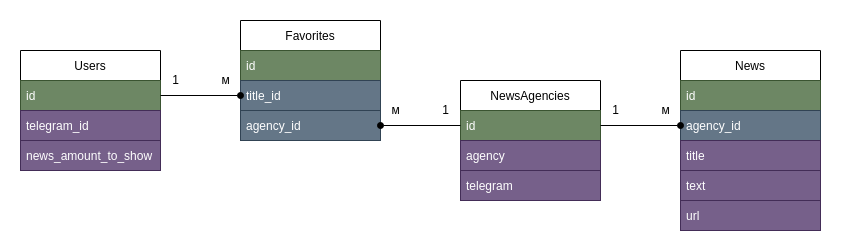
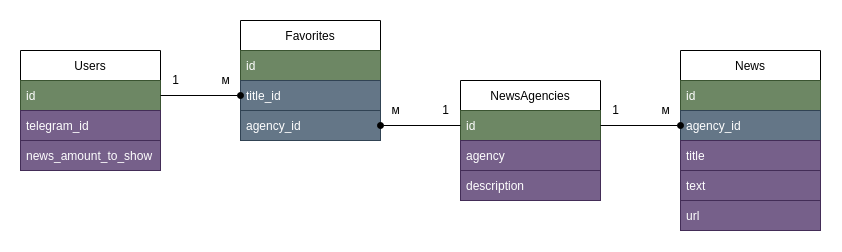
node "telegram": label "telegram" -> "description"
